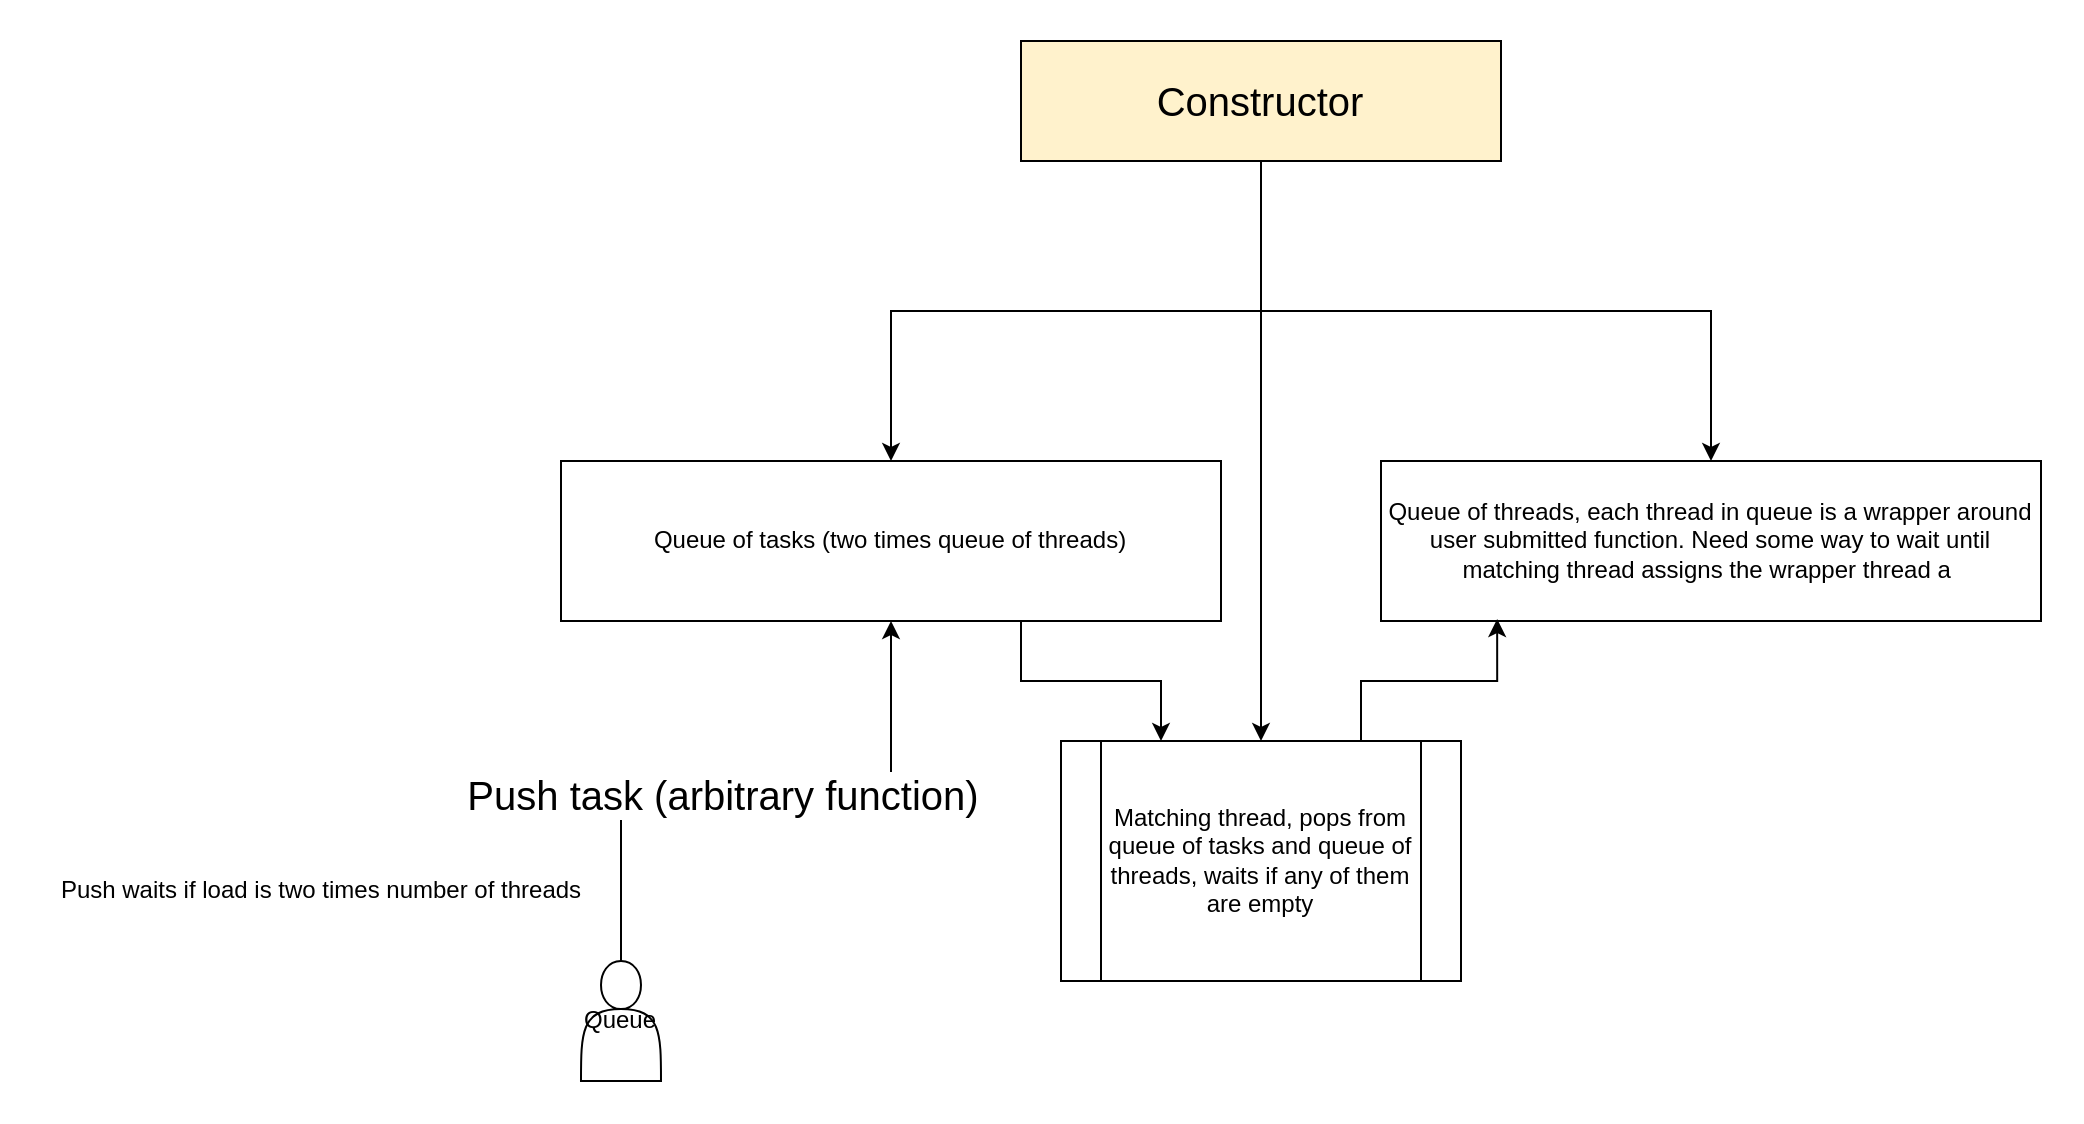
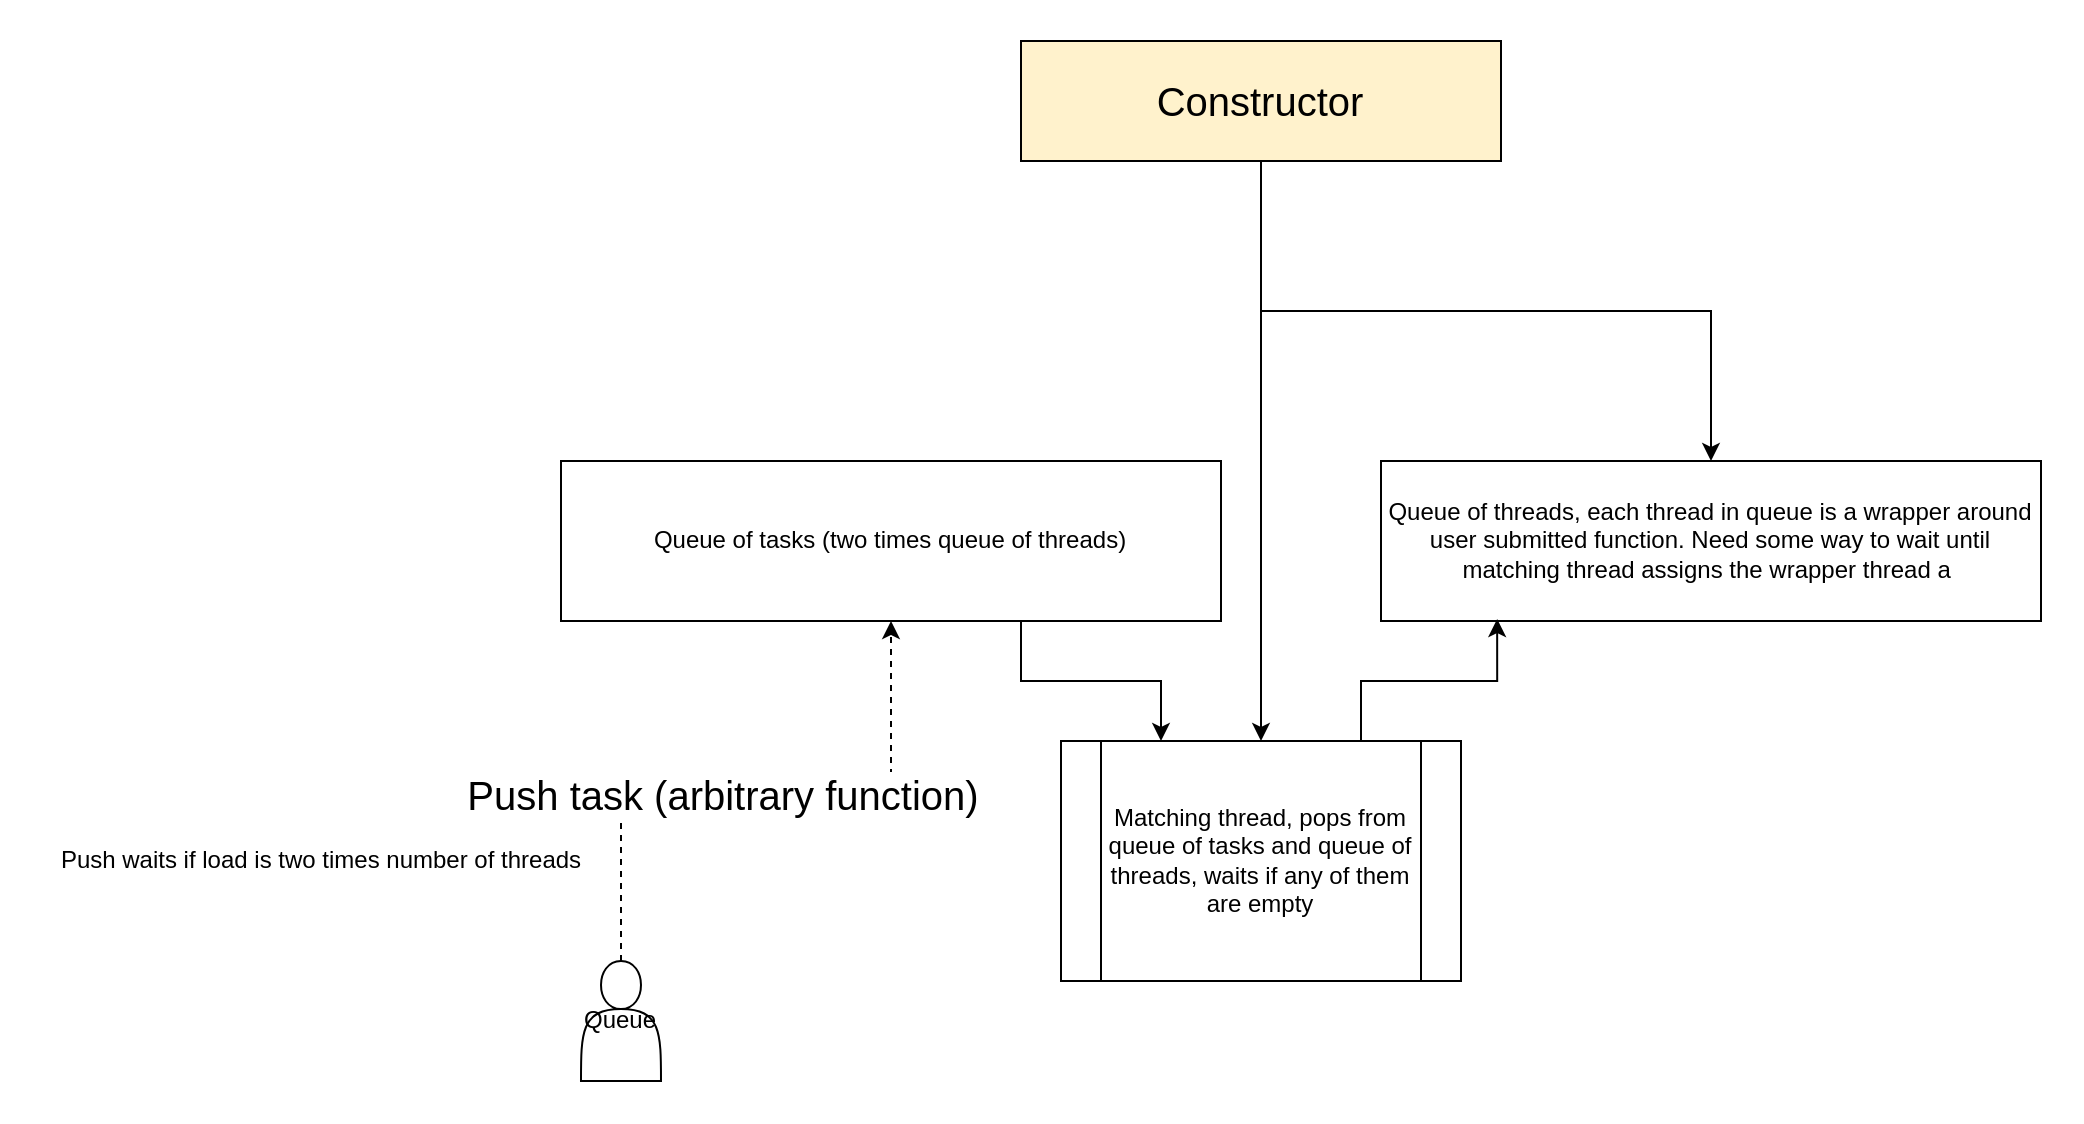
edge "Constructor" -> "Queue of tasks (two times queue of threads)": removed
edge "Queue" -> "Queue of tasks (two times queue of threads)": style solid -> dashed
node "Push waits if load is two times number of threads": moved (321, 891) -> (321, 861)
